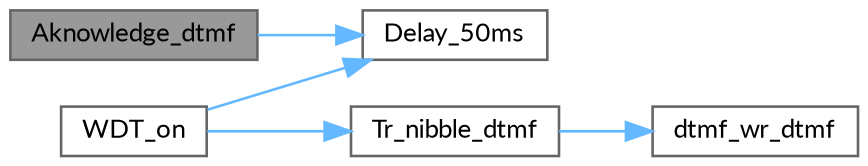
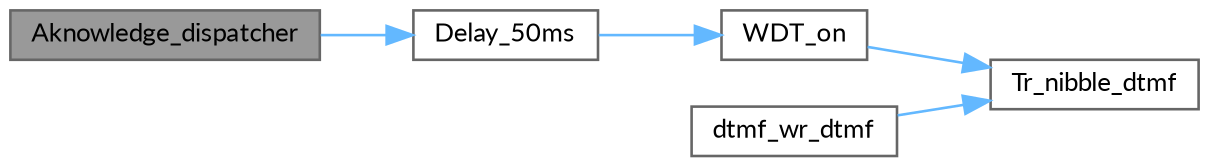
node "Aknowledge_dtmf": label "Aknowledge_dtmf" -> "Aknowledge_dispatcher"
edge "WDT_on" -> "Delay_50ms": reversed
edge "Tr_nibble_dtmf" -> "dtmf_wr_dtmf": reversed
